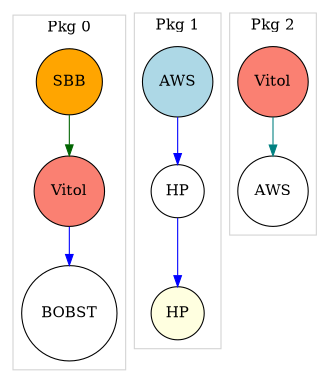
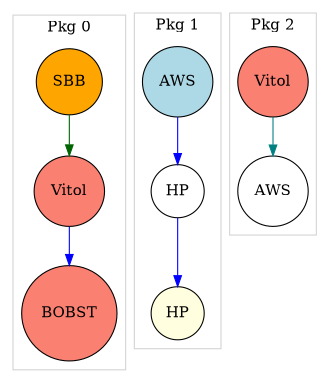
node "BOBST": fillcolor white -> salmon
